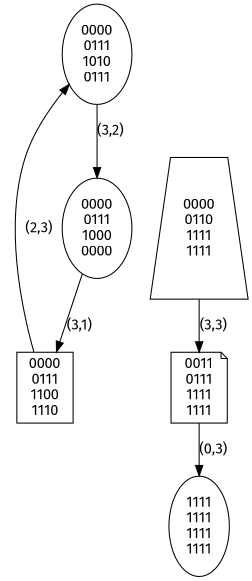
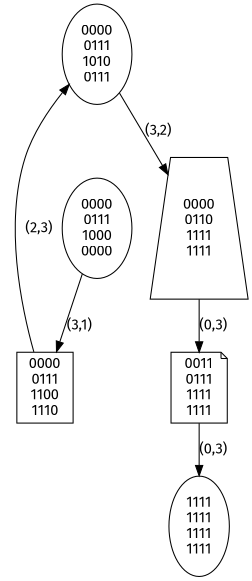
edge "0000 0111 1010 0111" -> "0000 0111 1000 0000": now "0000 0111 1010 0111" -> "0000 0110 1111 1111"
edge "0000 0110 1111 1111" -> "0011 0111 1111 1111": label "(3,3)" -> "(0,3)"
